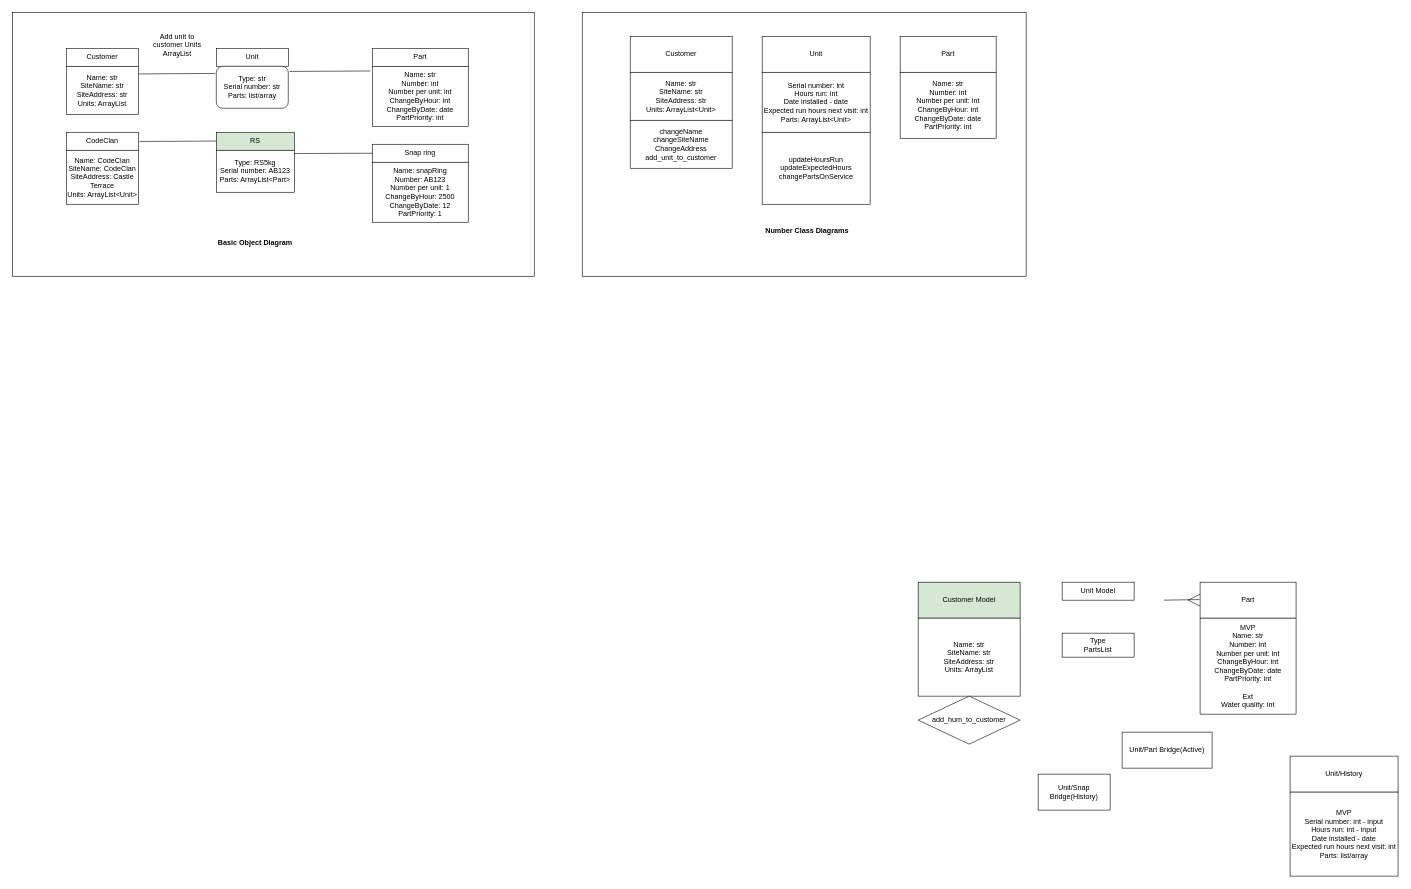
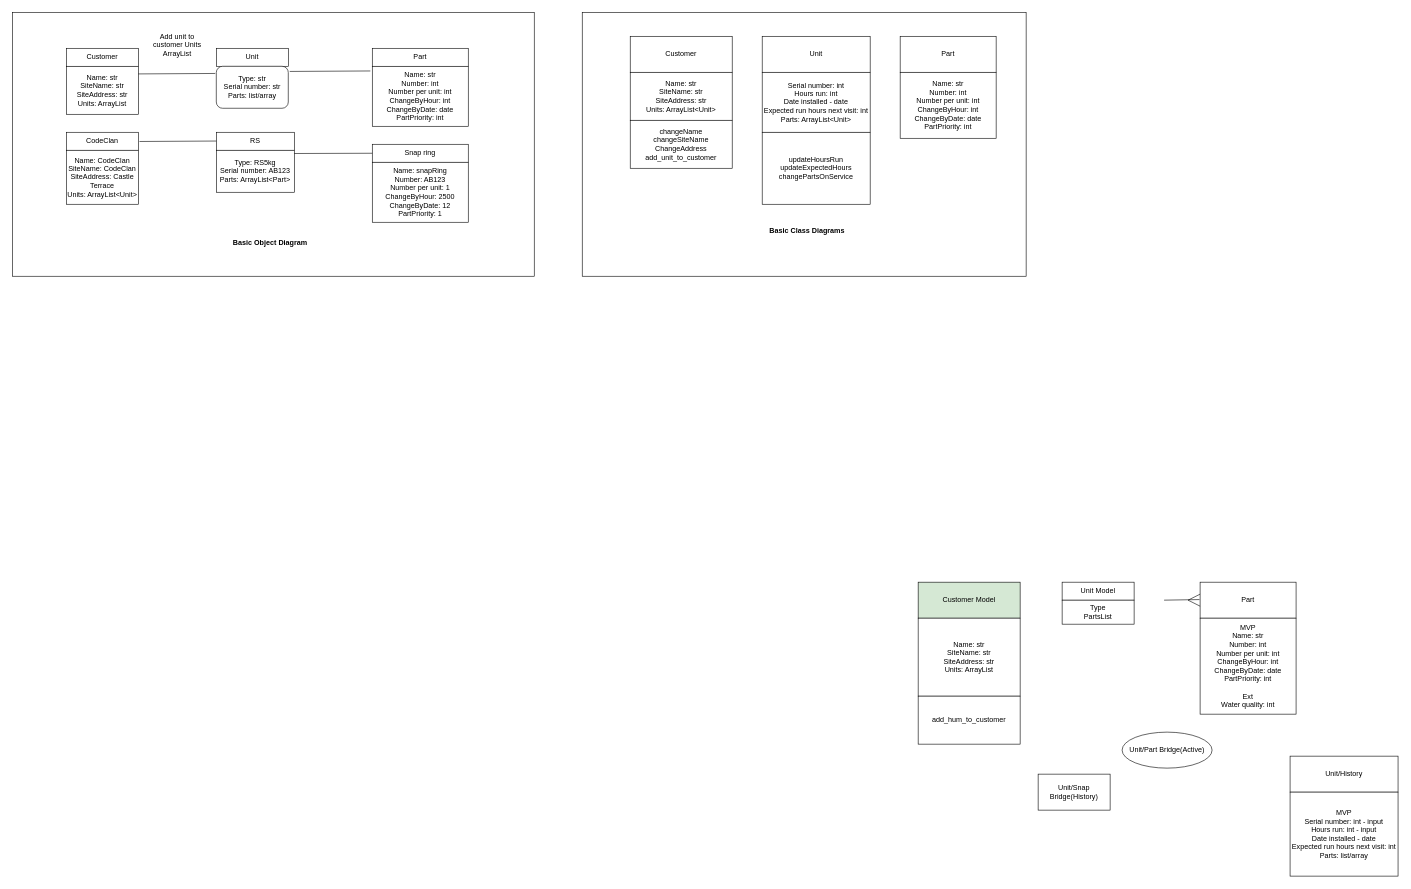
node "RS": fillcolor #d5e8d4 -> #ffffff
node "Number Class Diagrams": label "Number Class Diagrams" -> "Basic Class Diagrams"
node "Basic Object Diagram": moved (255, 243) -> (270, 243)
node "Type PartsList": moved (1098, 645) -> (1098, 612)
node "add_hum_to_customer": shape diamond -> rectangle
node "Unit/Part Bridge(Active)": shape rectangle -> ellipse
